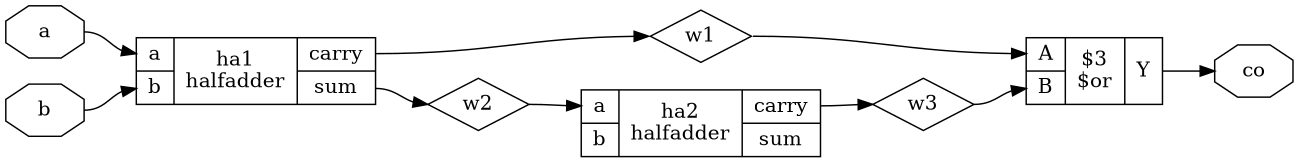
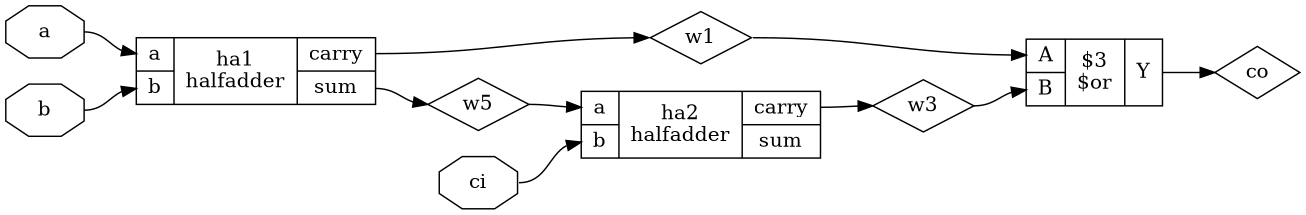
node "co": shape octagon -> diamond
node "w2": label "w2" -> "w5"
node "ci": added
